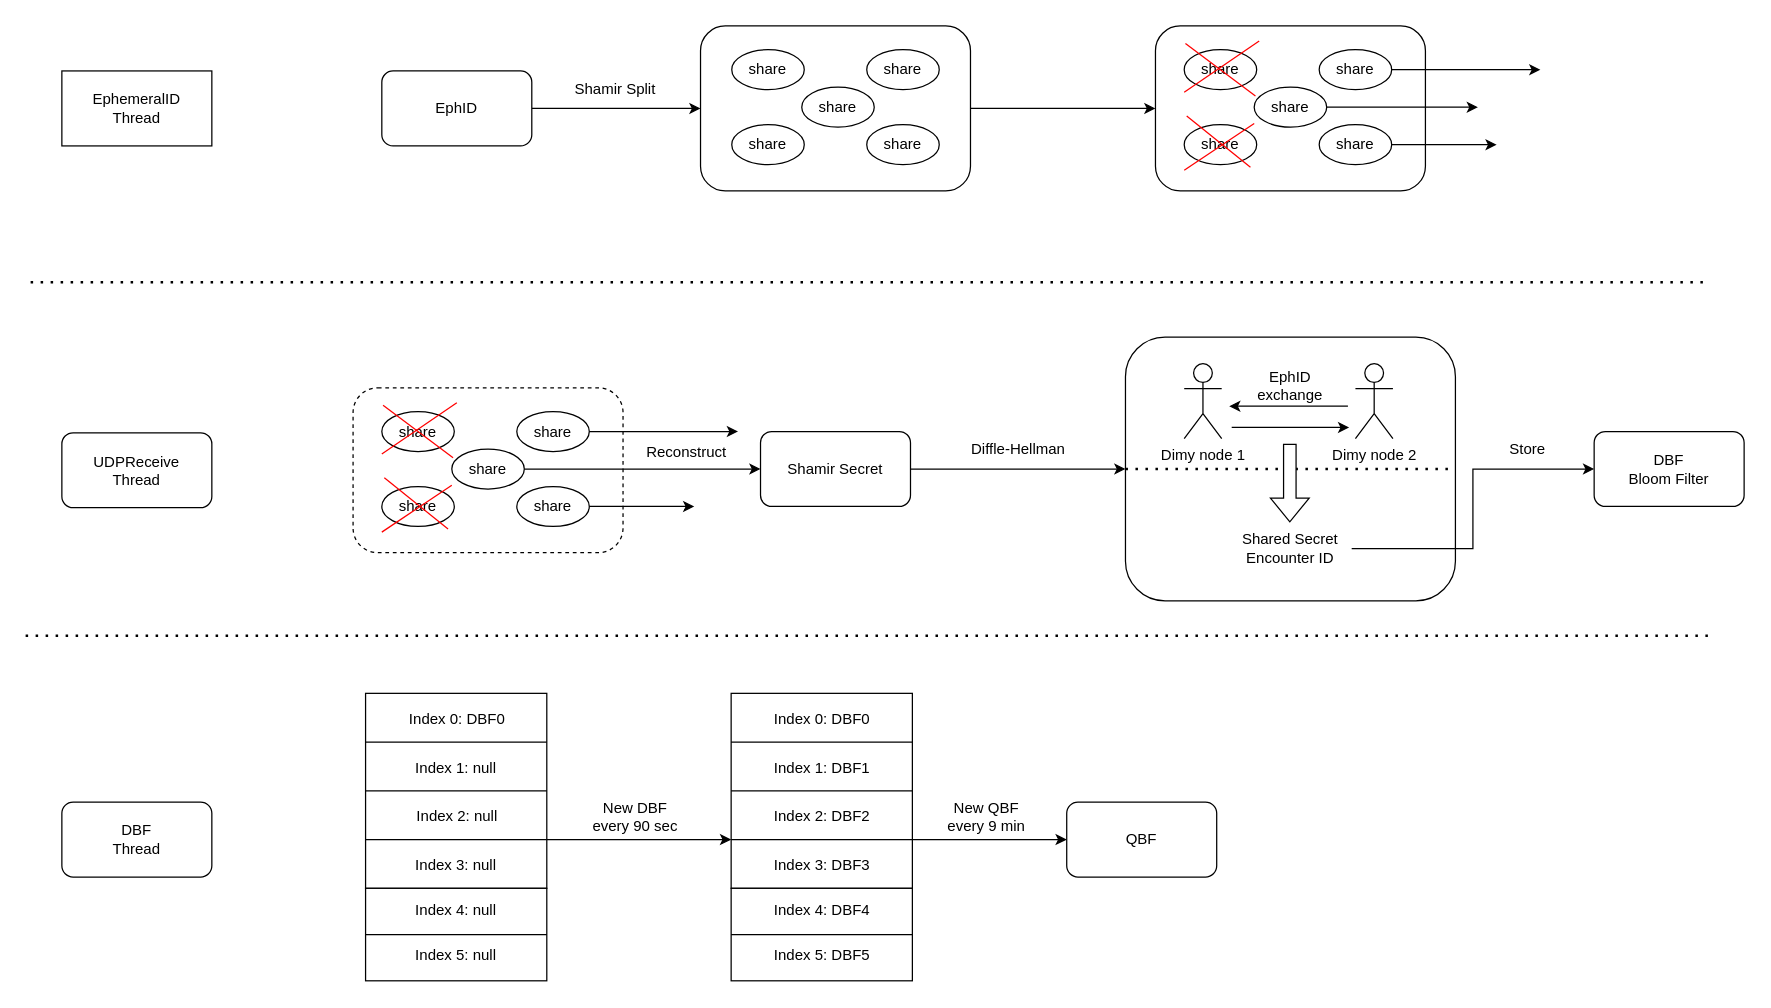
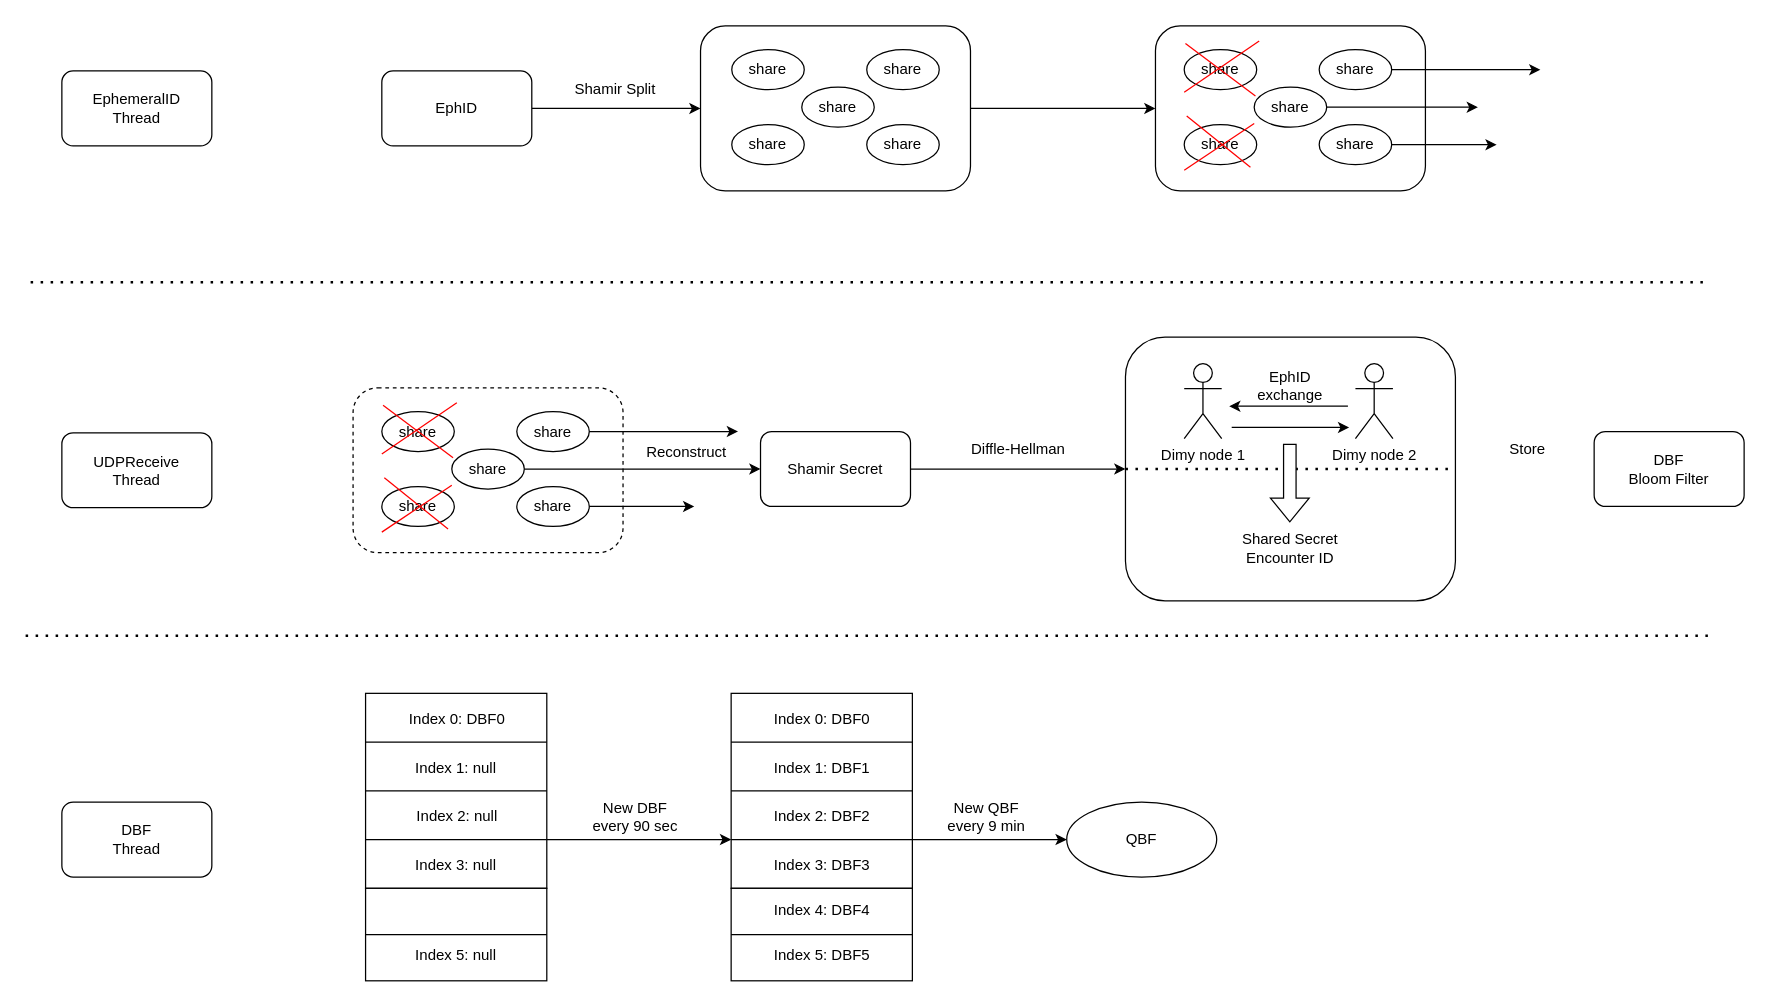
node "EphemeralID Thread": shape rectangle -> rounded rectangle
edge "Shared Secret Encounter ID" -> "DBF Bloom Filter": removed
node "QBF": shape rounded rectangle -> ellipse
node "Index 4: null": removed
